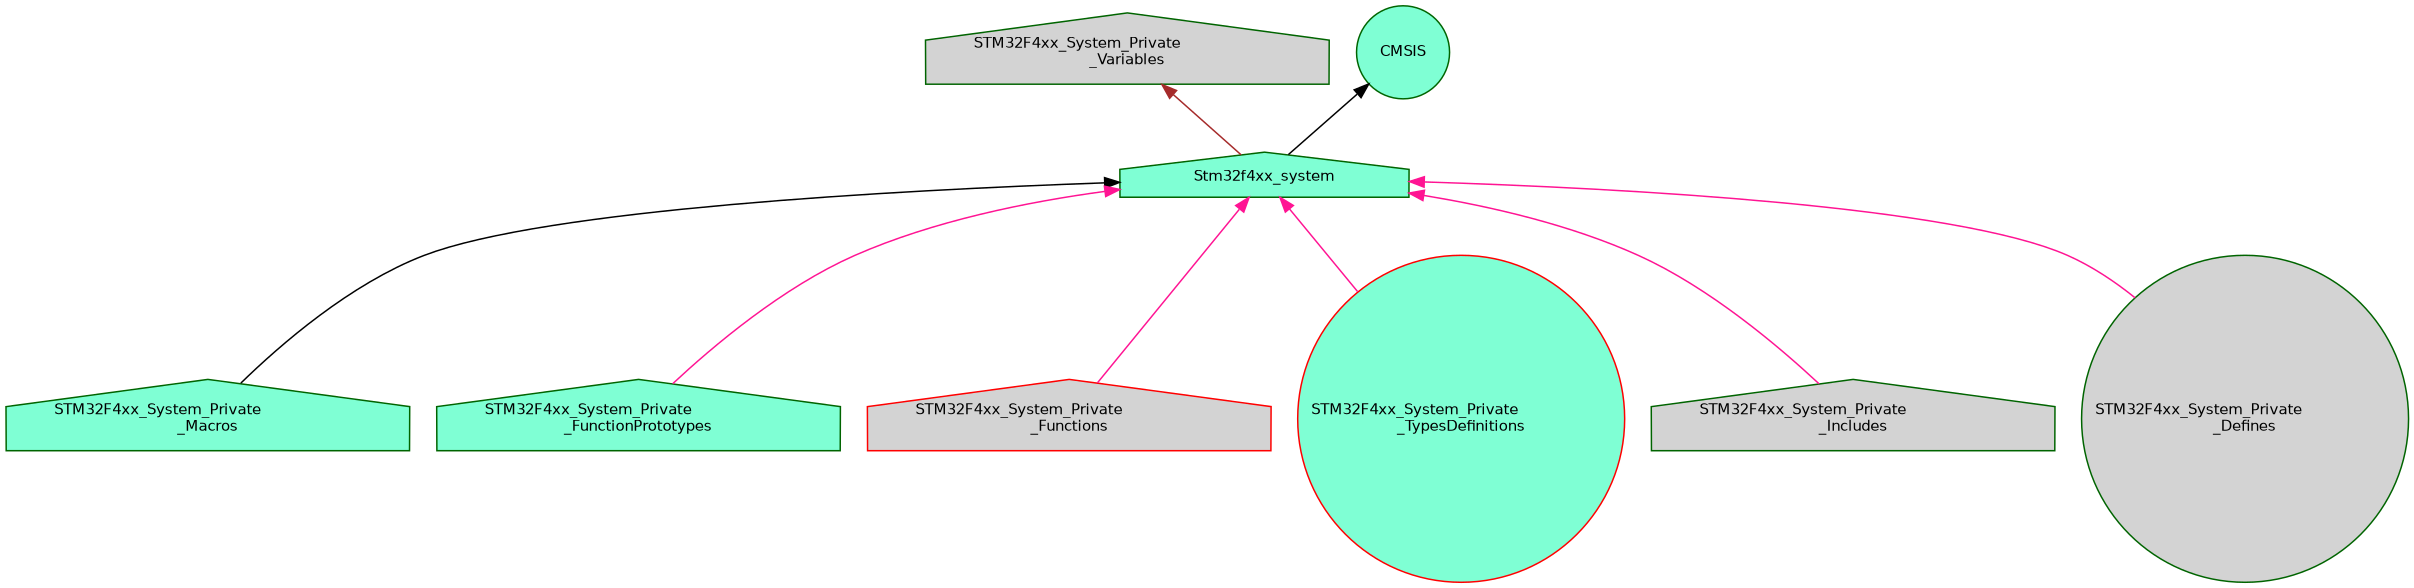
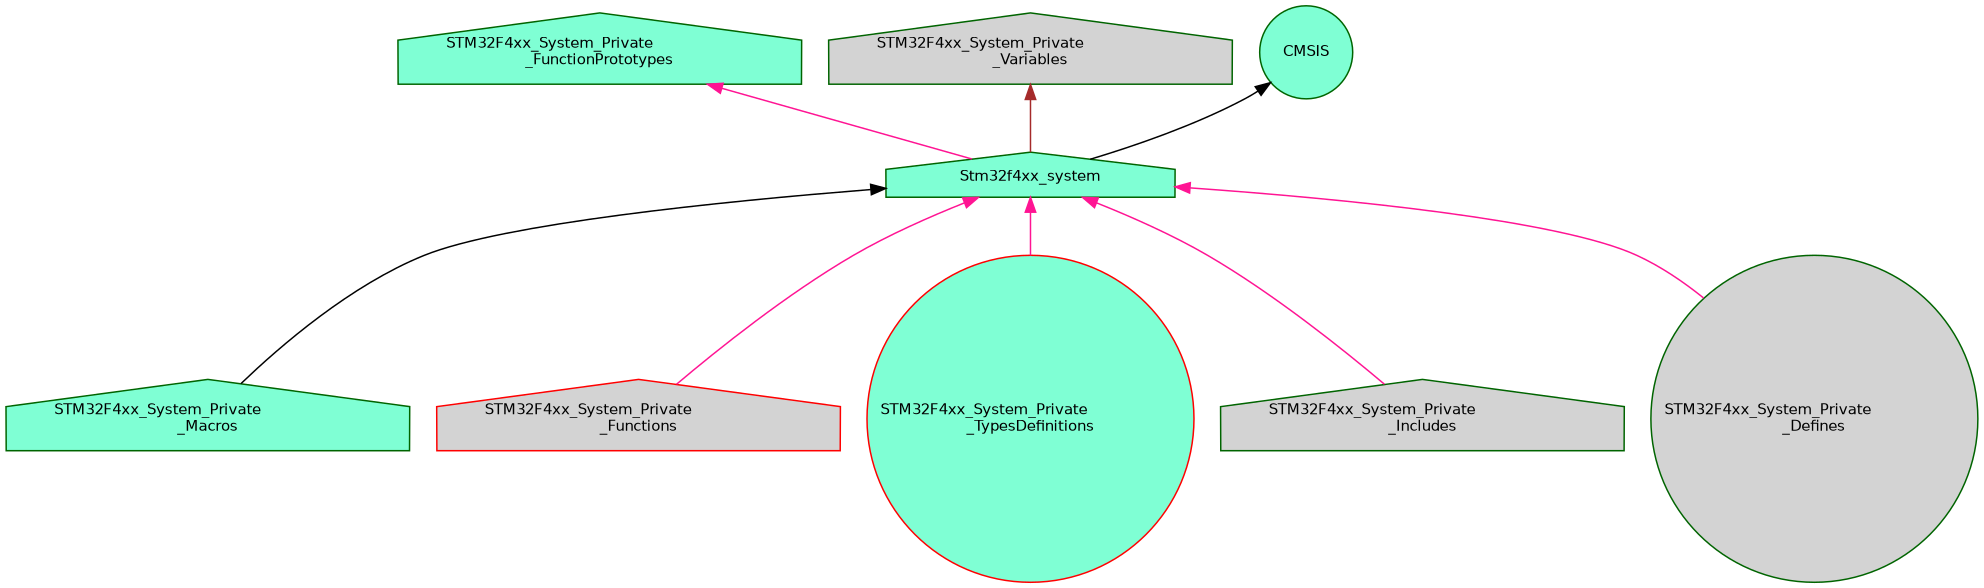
edge "STM32F4xx_System_Private _FunctionPrototypes" -> "Stm32f4xx_system": reversed
